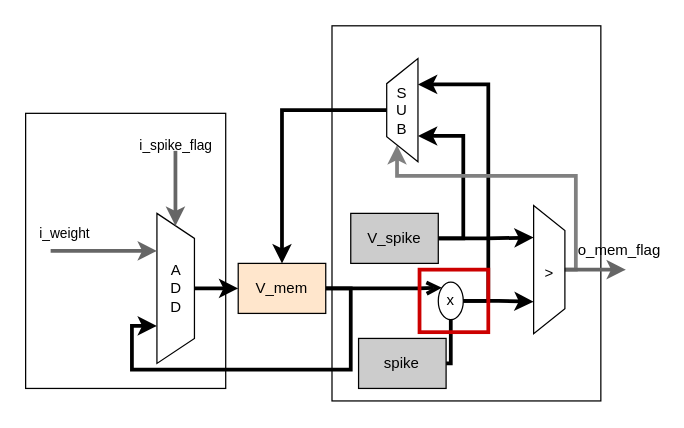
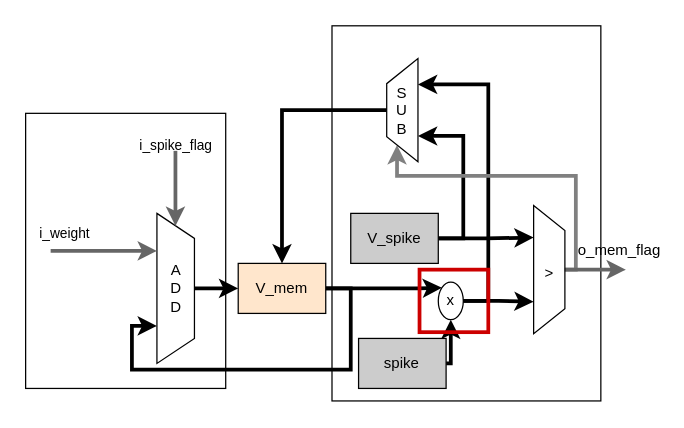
edge "V_mem" -> "x": arrowhead open -> classic
edge "x" -- "spike": arrowhead none -> classic
